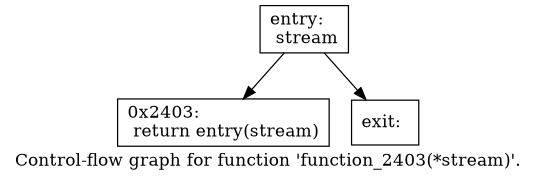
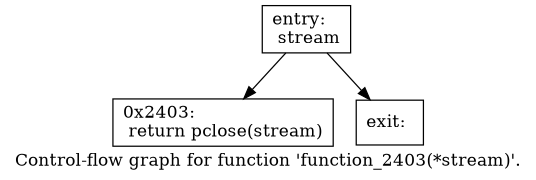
node "0x2403:": text "return entry(stream)" -> "return pclose(stream)"
